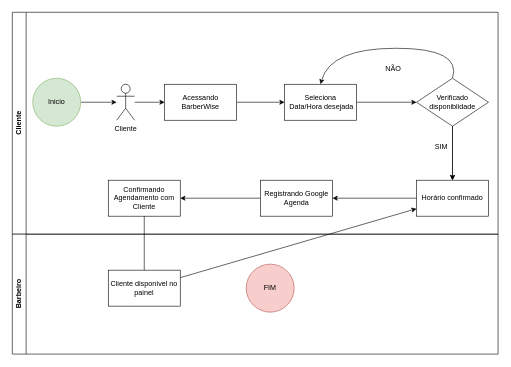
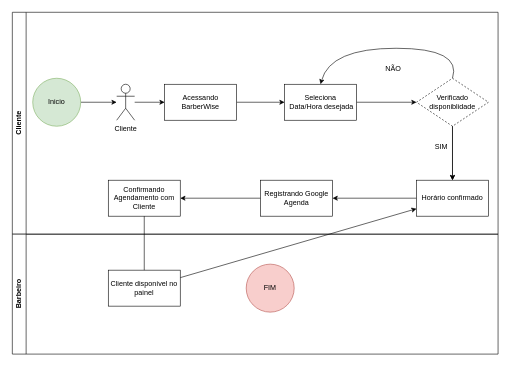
node "Verificado disponiblidade": style solid -> dashed
